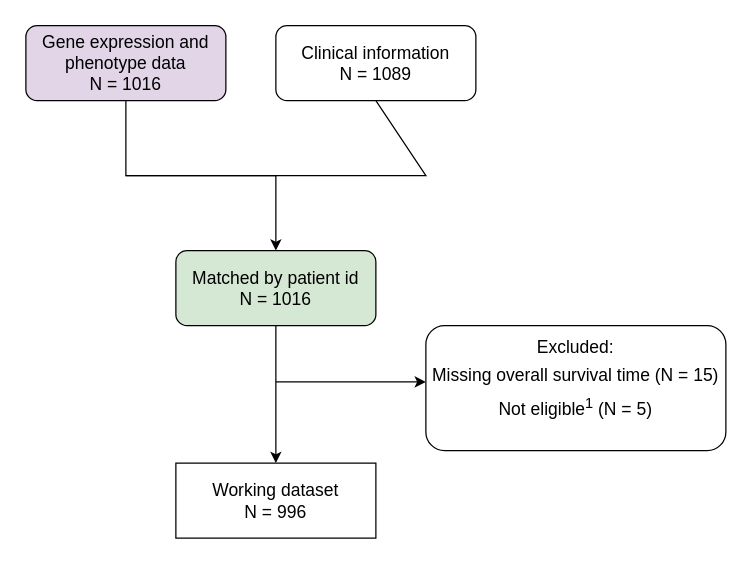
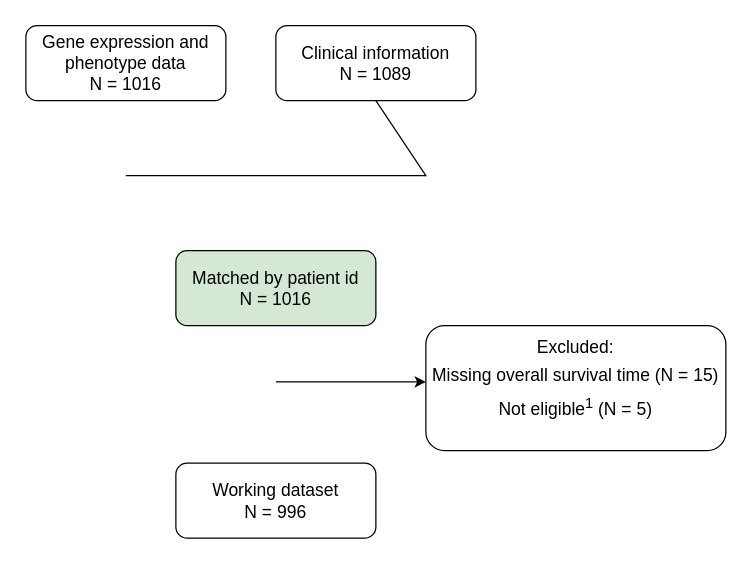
node "Gene expression and phenotype data N = 1016": fillcolor #e1d5e7 -> #ffffff
edge "Gene expression and phenotype data N = 1016" -> "Matched by patient id N = 1016": removed
edge "Matched by patient id N = 1016" -> "Working dataset N = 996": removed
node "Working dataset N = 996": shape rectangle -> rounded rectangle
